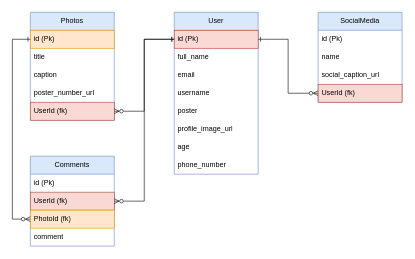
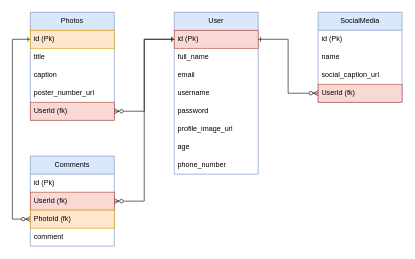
node "poster": label "poster" -> "password"
